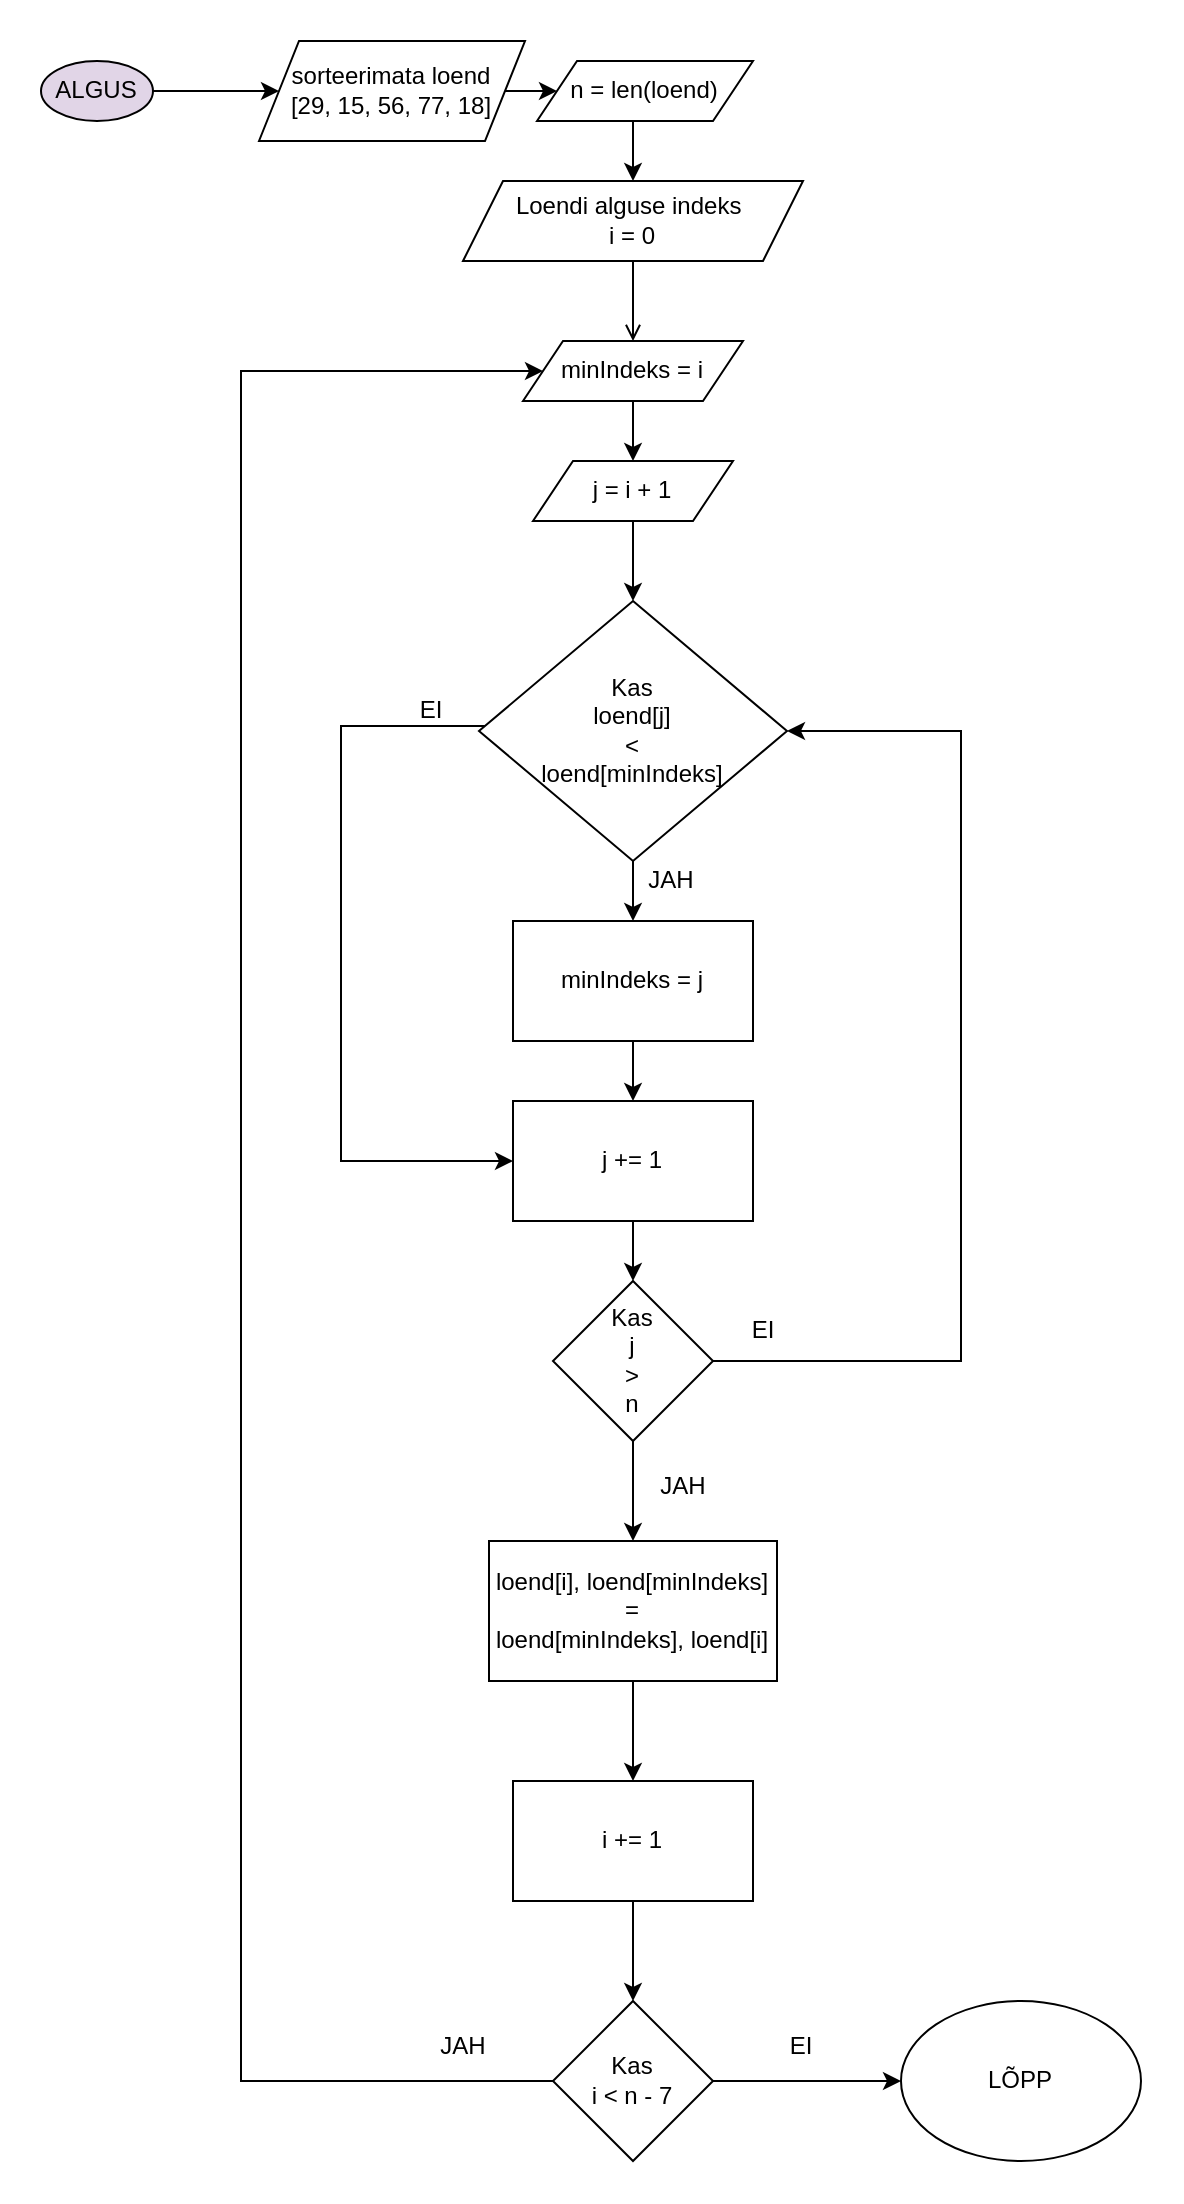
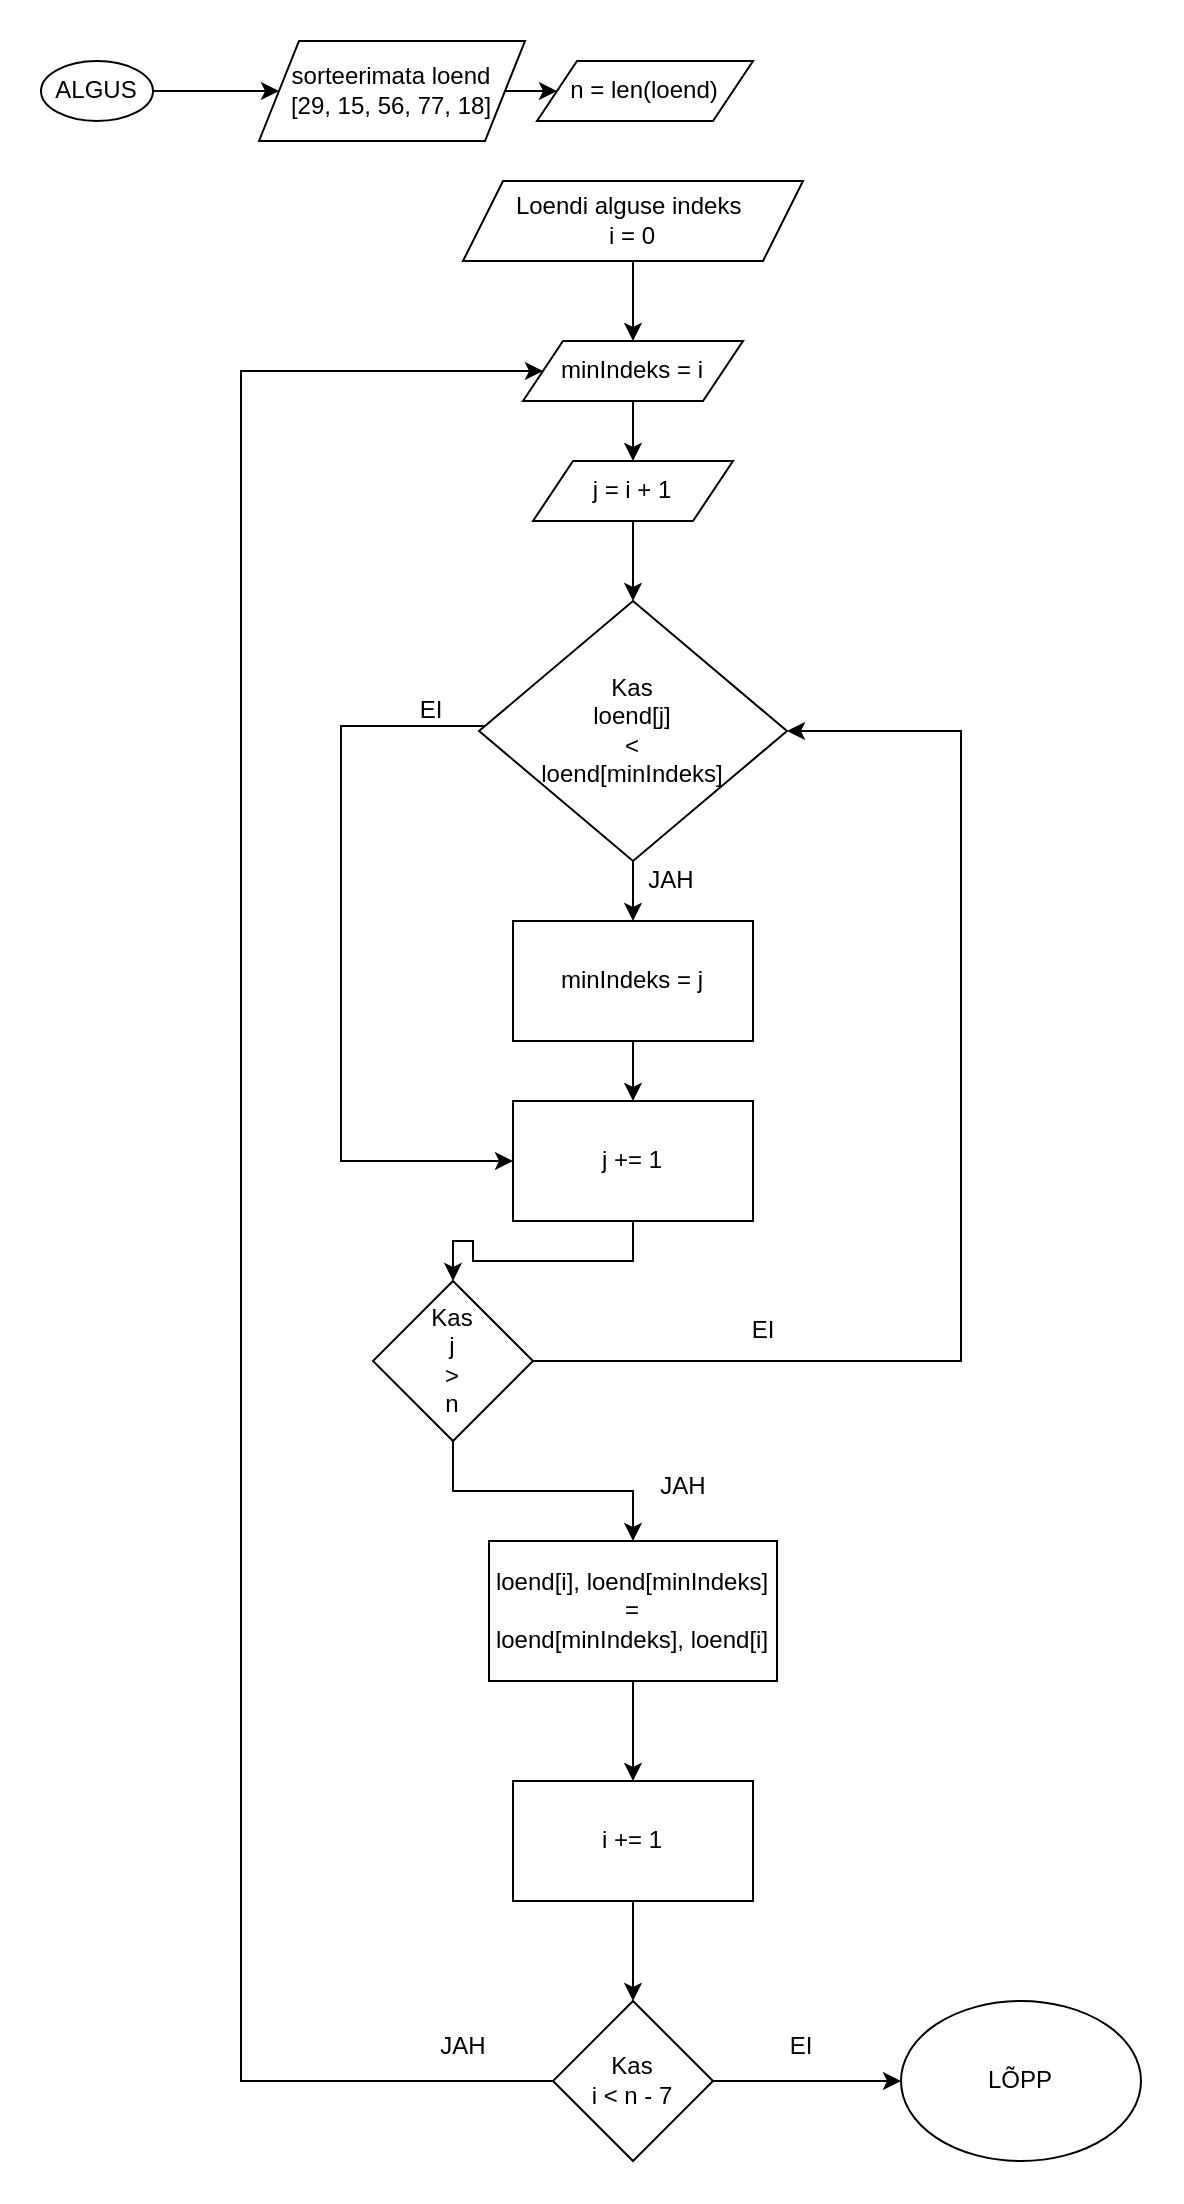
node "ALGUS": fillcolor #e1d5e7 -> #ffffff
edge "n = len(loend)" -> "Loendi alguse indeks i = 0": removed
edge "Loendi alguse indeks i = 0" -> "minIndeks = i": arrowhead open -> classic
node "Kas j > n": moved (633, 1361) -> (453, 1361)
